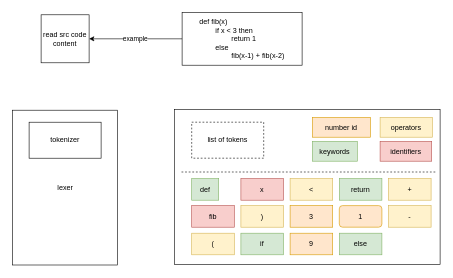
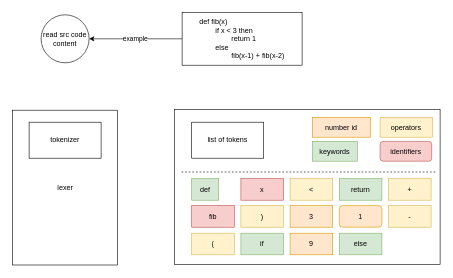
node "read src code content": shape rectangle -> ellipse
node "list of tokens": style dashed -> solid
node "identifiers": shape rectangle -> rounded rectangle
